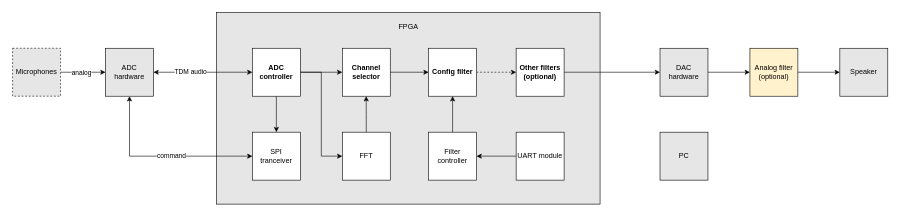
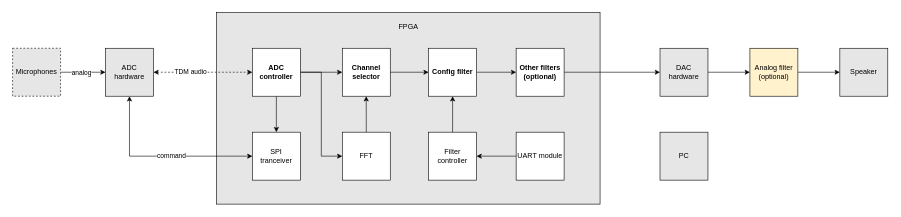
edge "ADC hardware" -- "ADC controller": style solid -> dashed
edge "Config filter" -> "Other filters (optional)": style dashed -> solid
